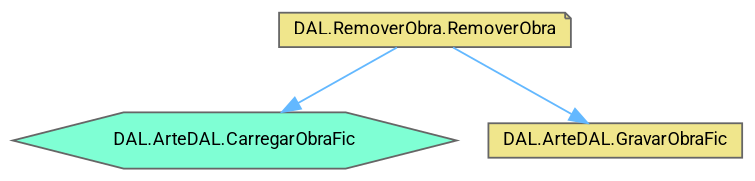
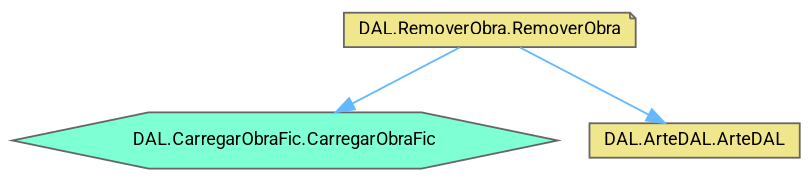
node "DAL.ArteDAL.CarregarObraFic": label "DAL.ArteDAL.CarregarObraFic" -> "DAL.CarregarObraFic.CarregarObraFic"
node "DAL.ArteDAL.GravarObraFic": label "DAL.ArteDAL.GravarObraFic" -> "DAL.ArteDAL.ArteDAL"
